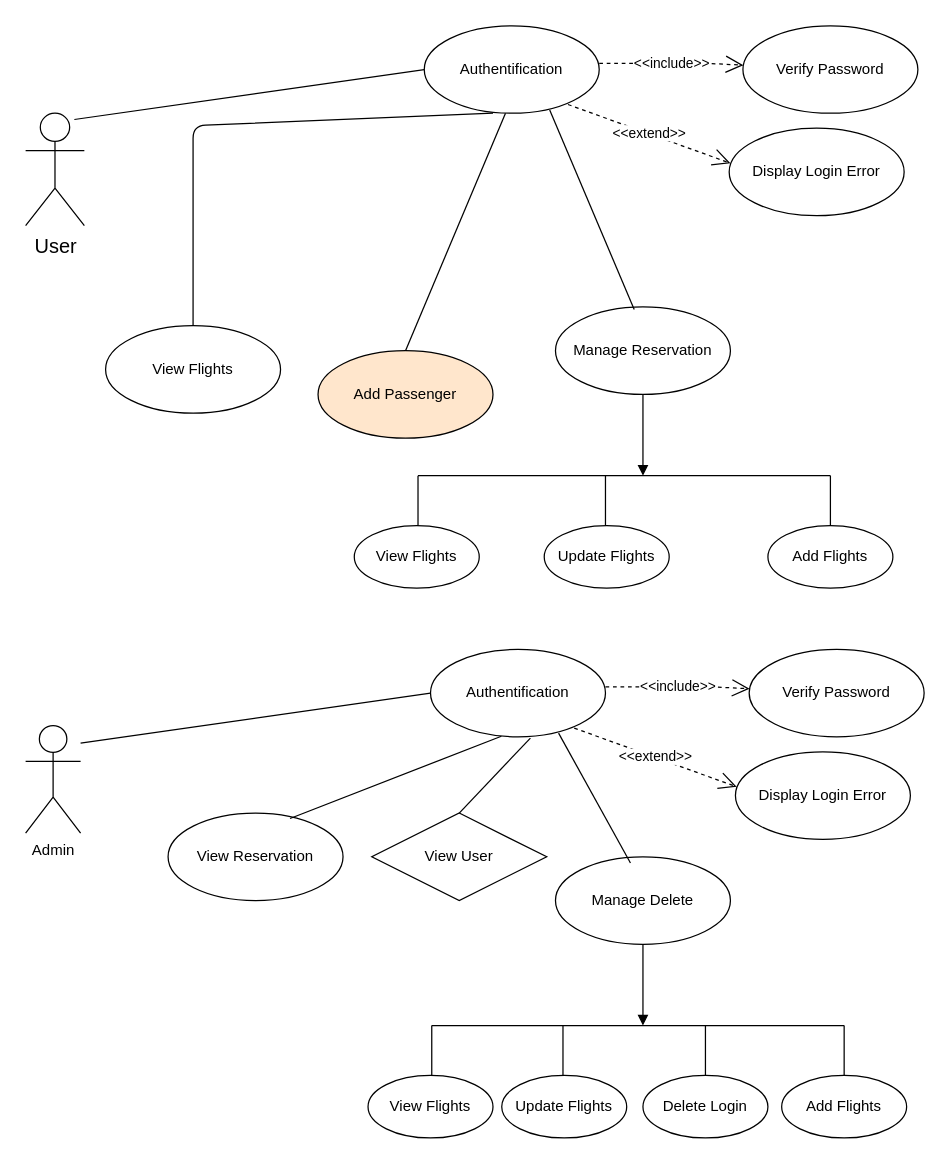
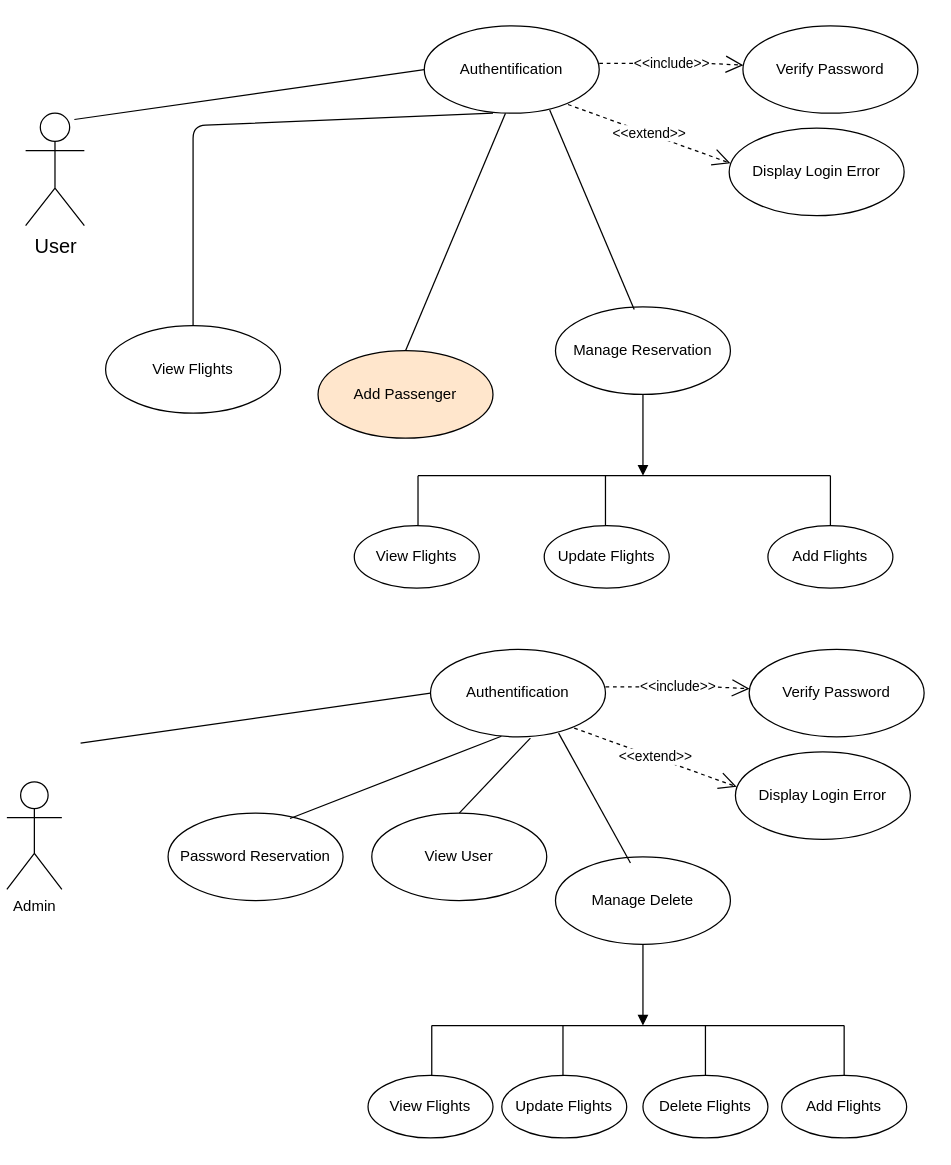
node "Admin": moved (53, 779) -> (34, 836)
node "View Reservation": label "View Reservation" -> "Password Reservation"
node "View User": shape diamond -> ellipse
node "Delete Login": label "Delete Login" -> "Delete Flights"
